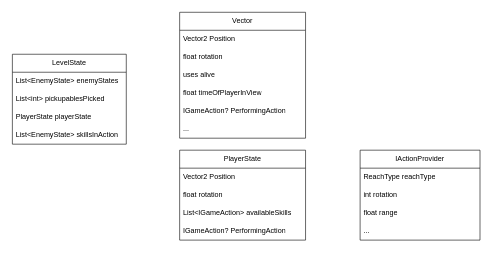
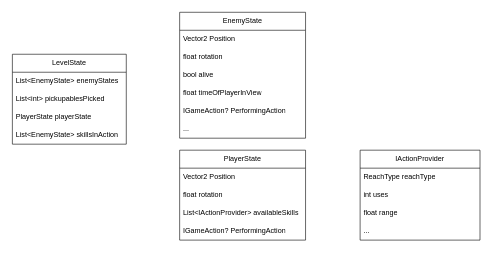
node "Vector": label "Vector" -> "EnemyState"
node "uses alive": label "uses alive" -> "bool alive"
node "int rotation": label "int rotation" -> "int uses"
node "List<IGameAction> availableSkills": label "List<IGameAction> availableSkills" -> "List<IActionProvider> availableSkills"
